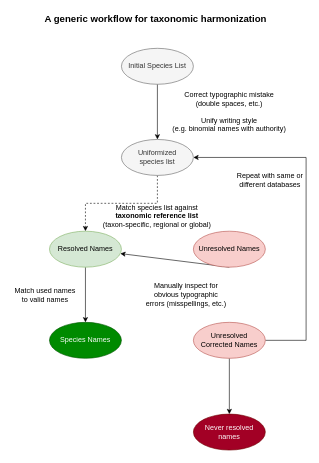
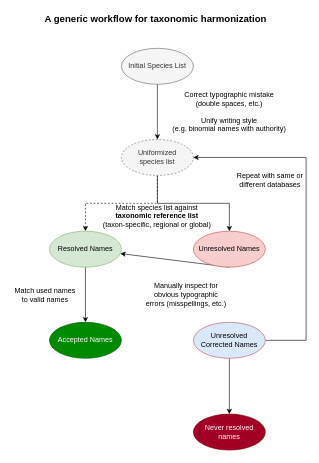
node "Uniformized species list": style solid -> dashed
edge "Uniformized species list" -> "Unresolved Names": added
node "Species Names": label "Species Names" -> "Accepted Names"
node "UnresolvedCorrected Names": fillcolor #f8cecc -> #dae8fc
